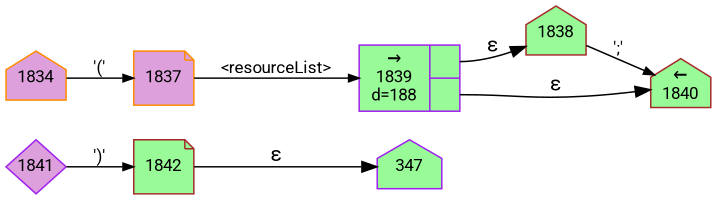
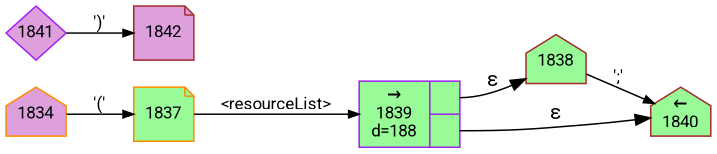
node "1837": fillcolor plum -> palegreen
node "1842": fillcolor palegreen -> plum
node "347": removed
